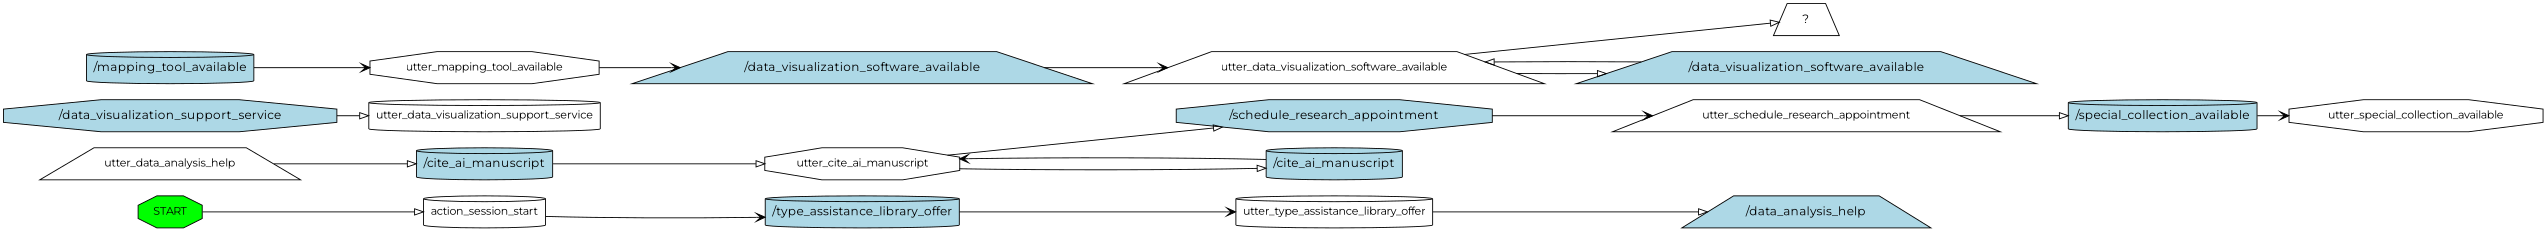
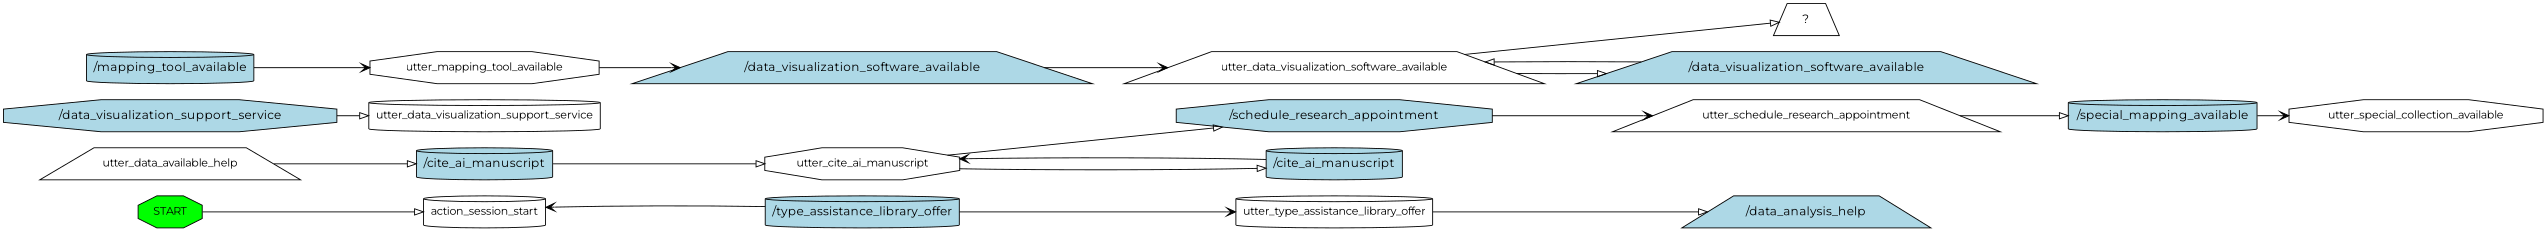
node "/special_collection_available": label "/special_collection_available" -> "/special_mapping_available"
node "utter_data_analysis_help": label "utter_data_analysis_help" -> "utter_data_available_help"
edge "action_session_start" -> "/type_assistance_library_offer": reversed
